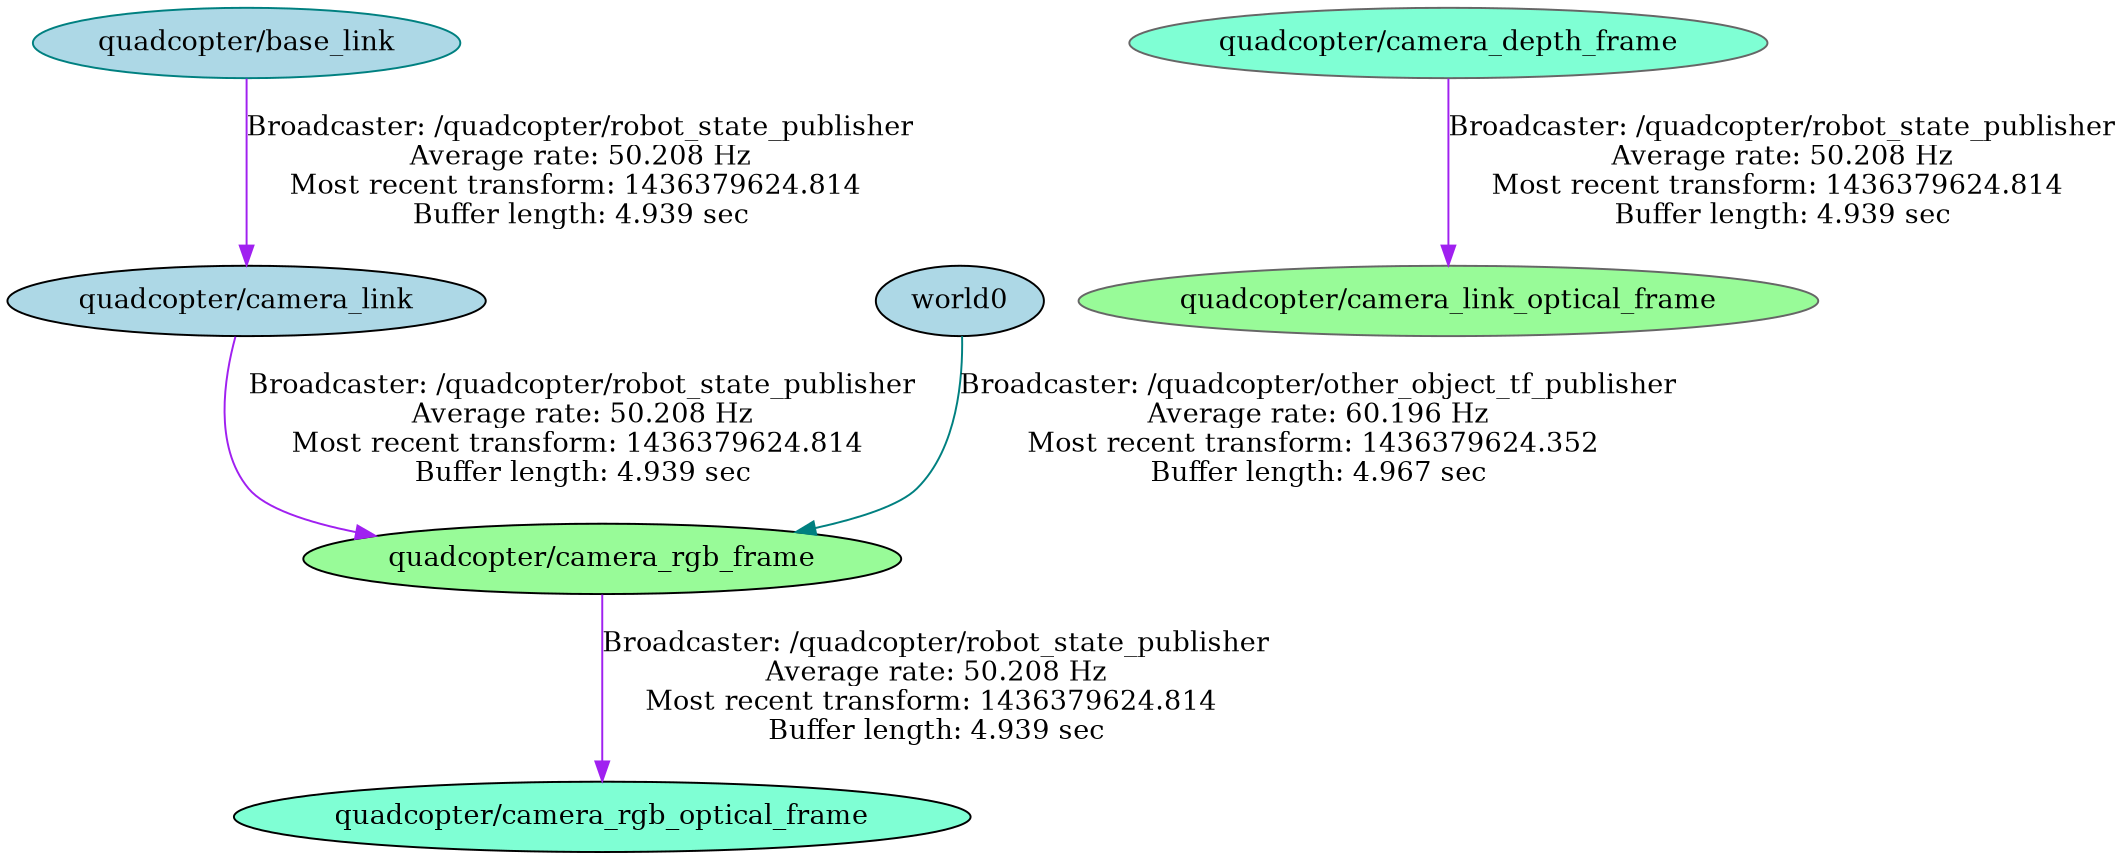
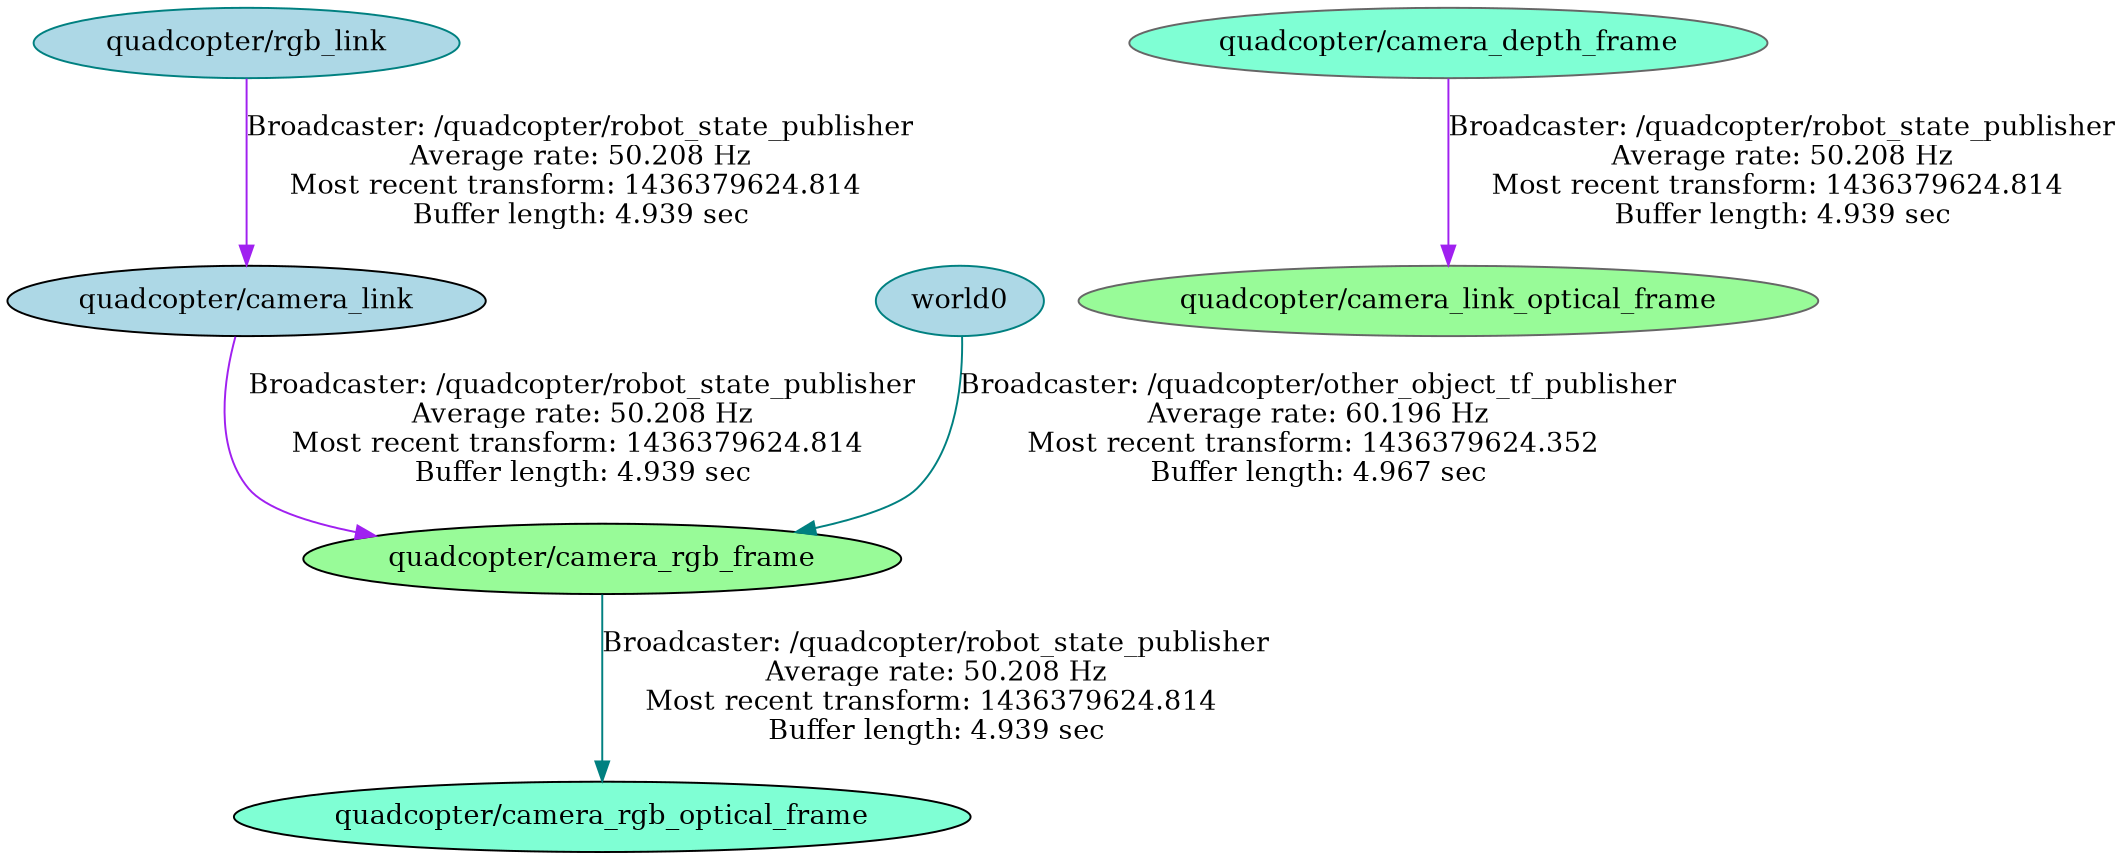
node "quadcopter/base_link": label "quadcopter/base_link" -> "quadcopter/rgb_link"
node "world0": color black -> teal
edge "quadcopter/camera_rgb_frame" -> "quadcopter/camera_rgb_optical_frame": color purple -> teal
